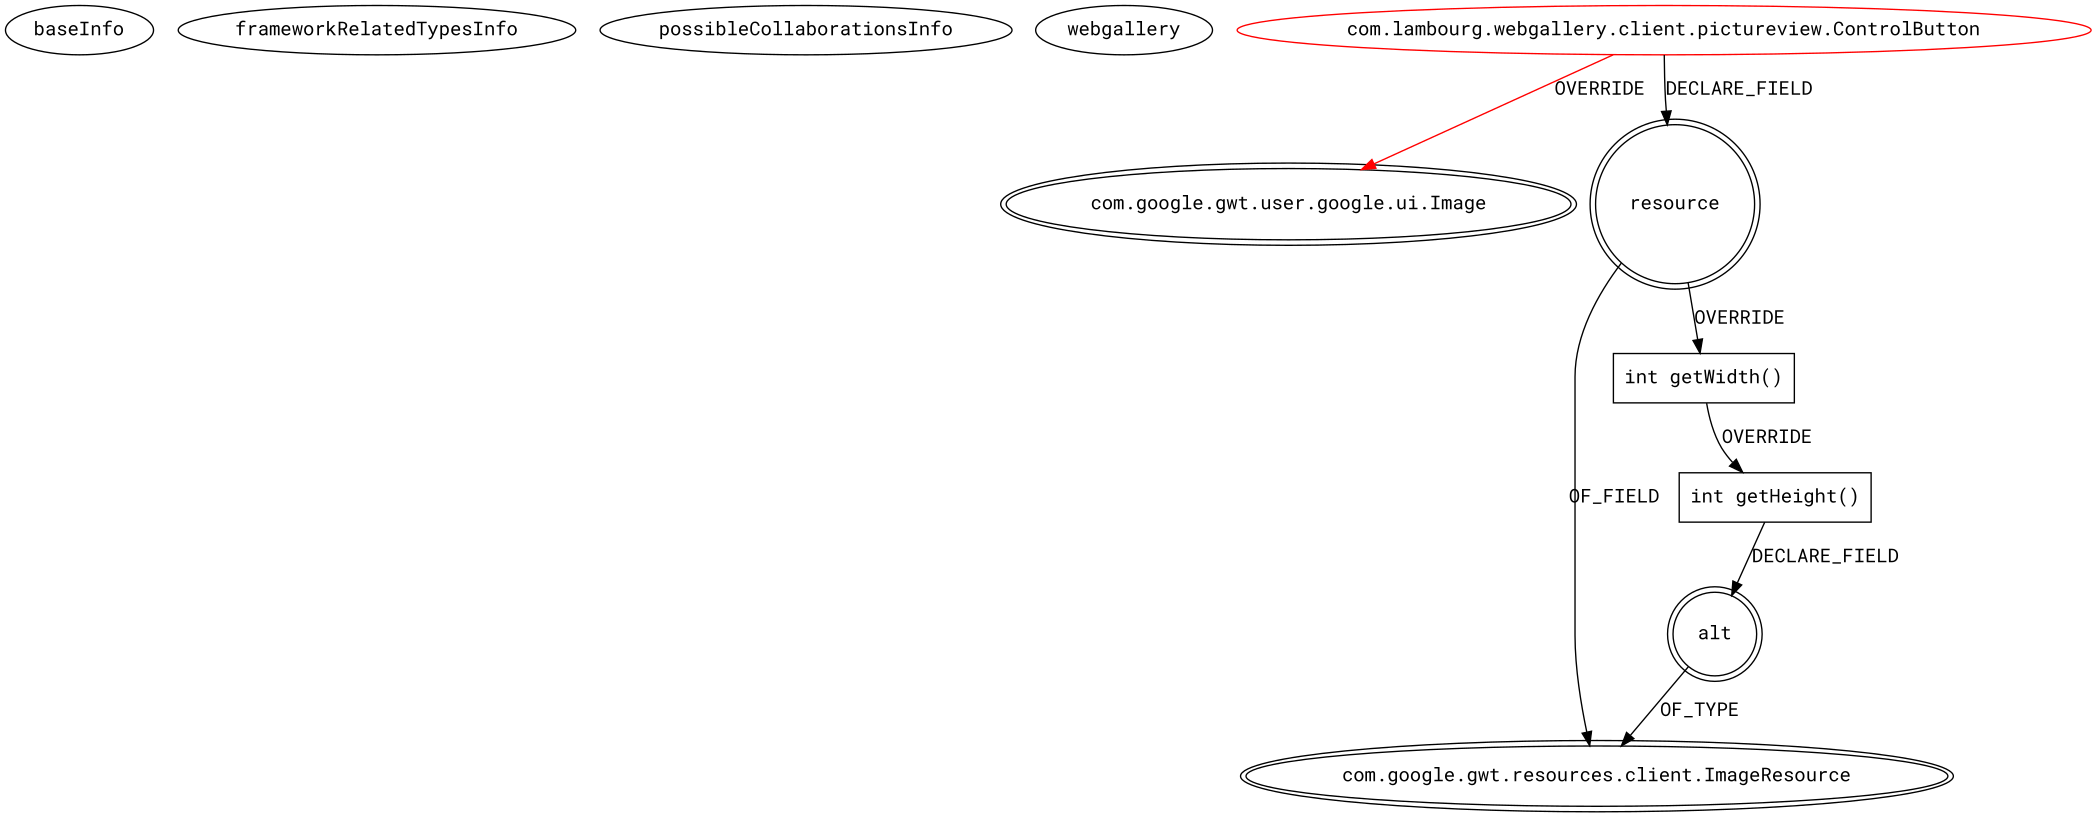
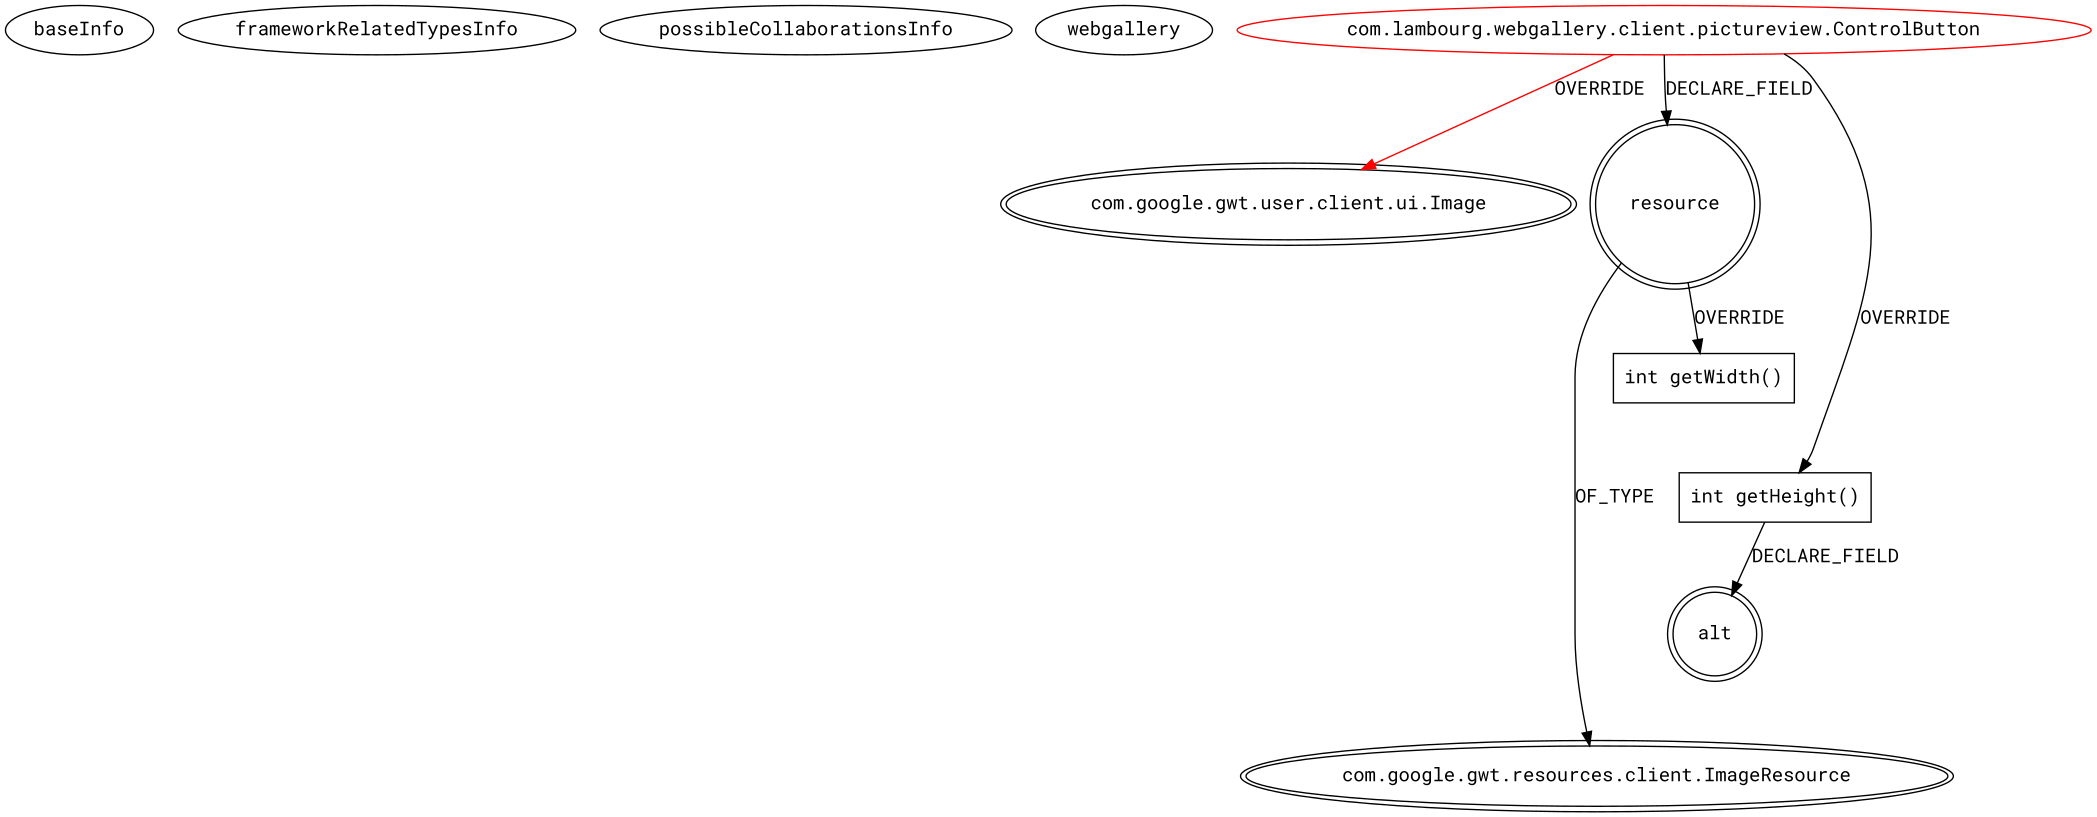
node "com.google.gwt.user.google.ui.Image": label "com.google.gwt.user.google.ui.Image" -> "com.google.gwt.user.client.ui.Image"
edge "int getWidth()" -> "int getHeight()": now "com.lambourg.webgallery.client.pictureview.ControlButton" -> "int getHeight()"
edge "resource" -> "com.google.gwt.resources.client.ImageResource": label "OF_FIELD" -> "OF_TYPE"
edge "alt" -> "com.google.gwt.resources.client.ImageResource": removed, label "OF_TYPE"
